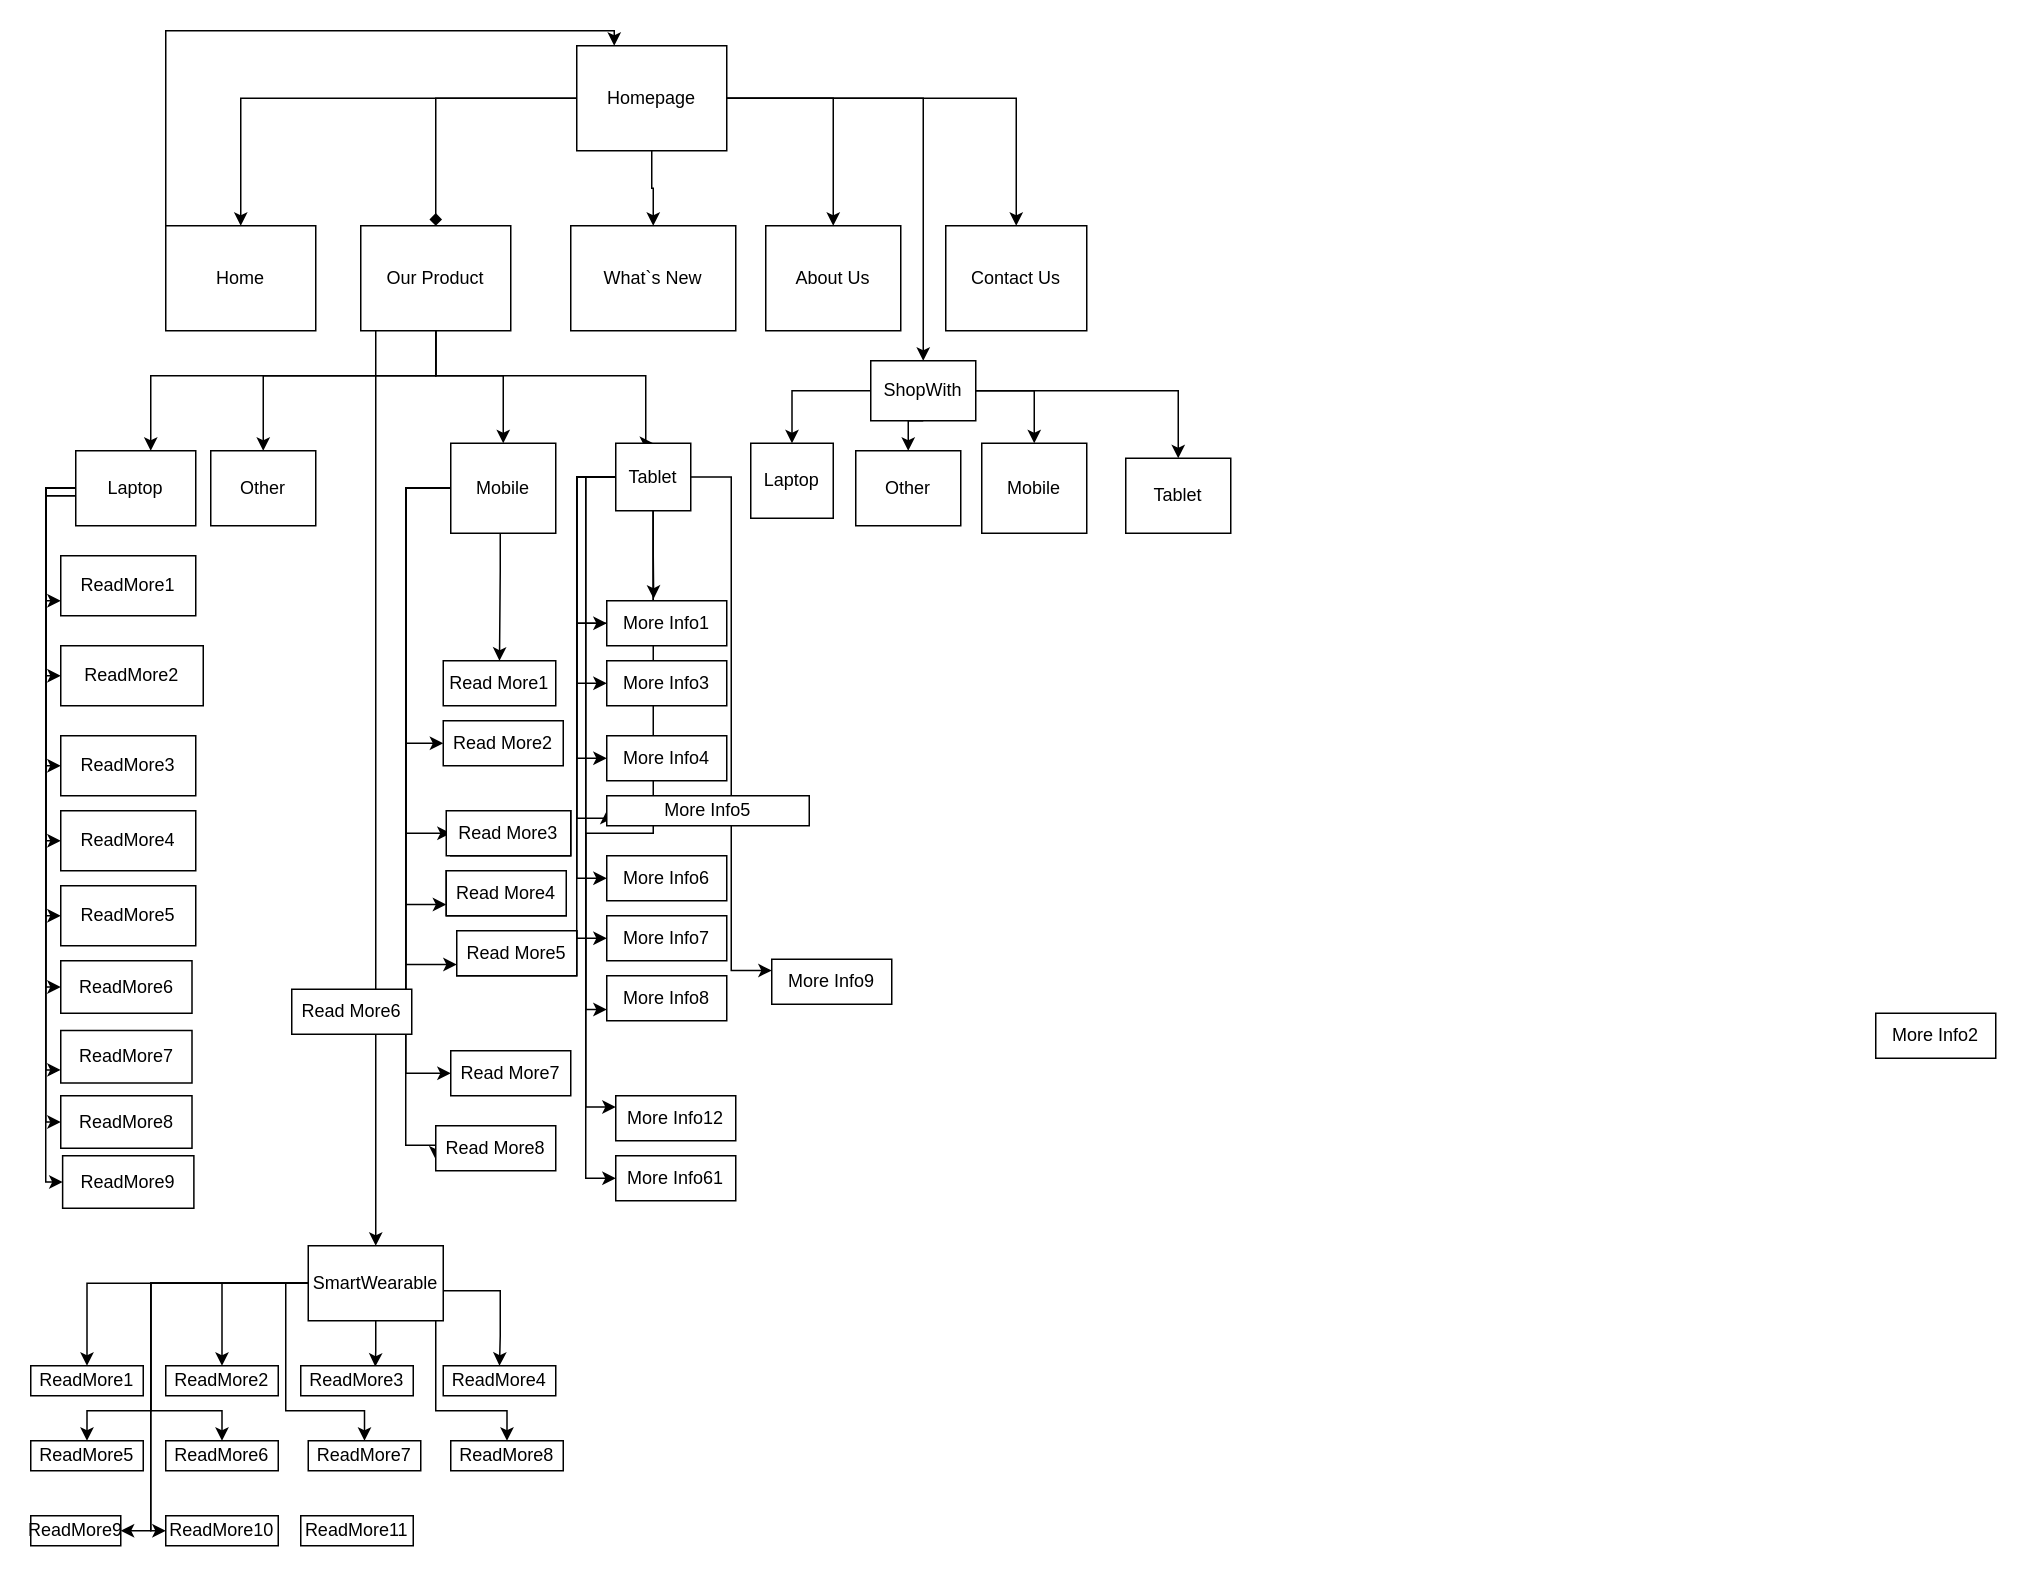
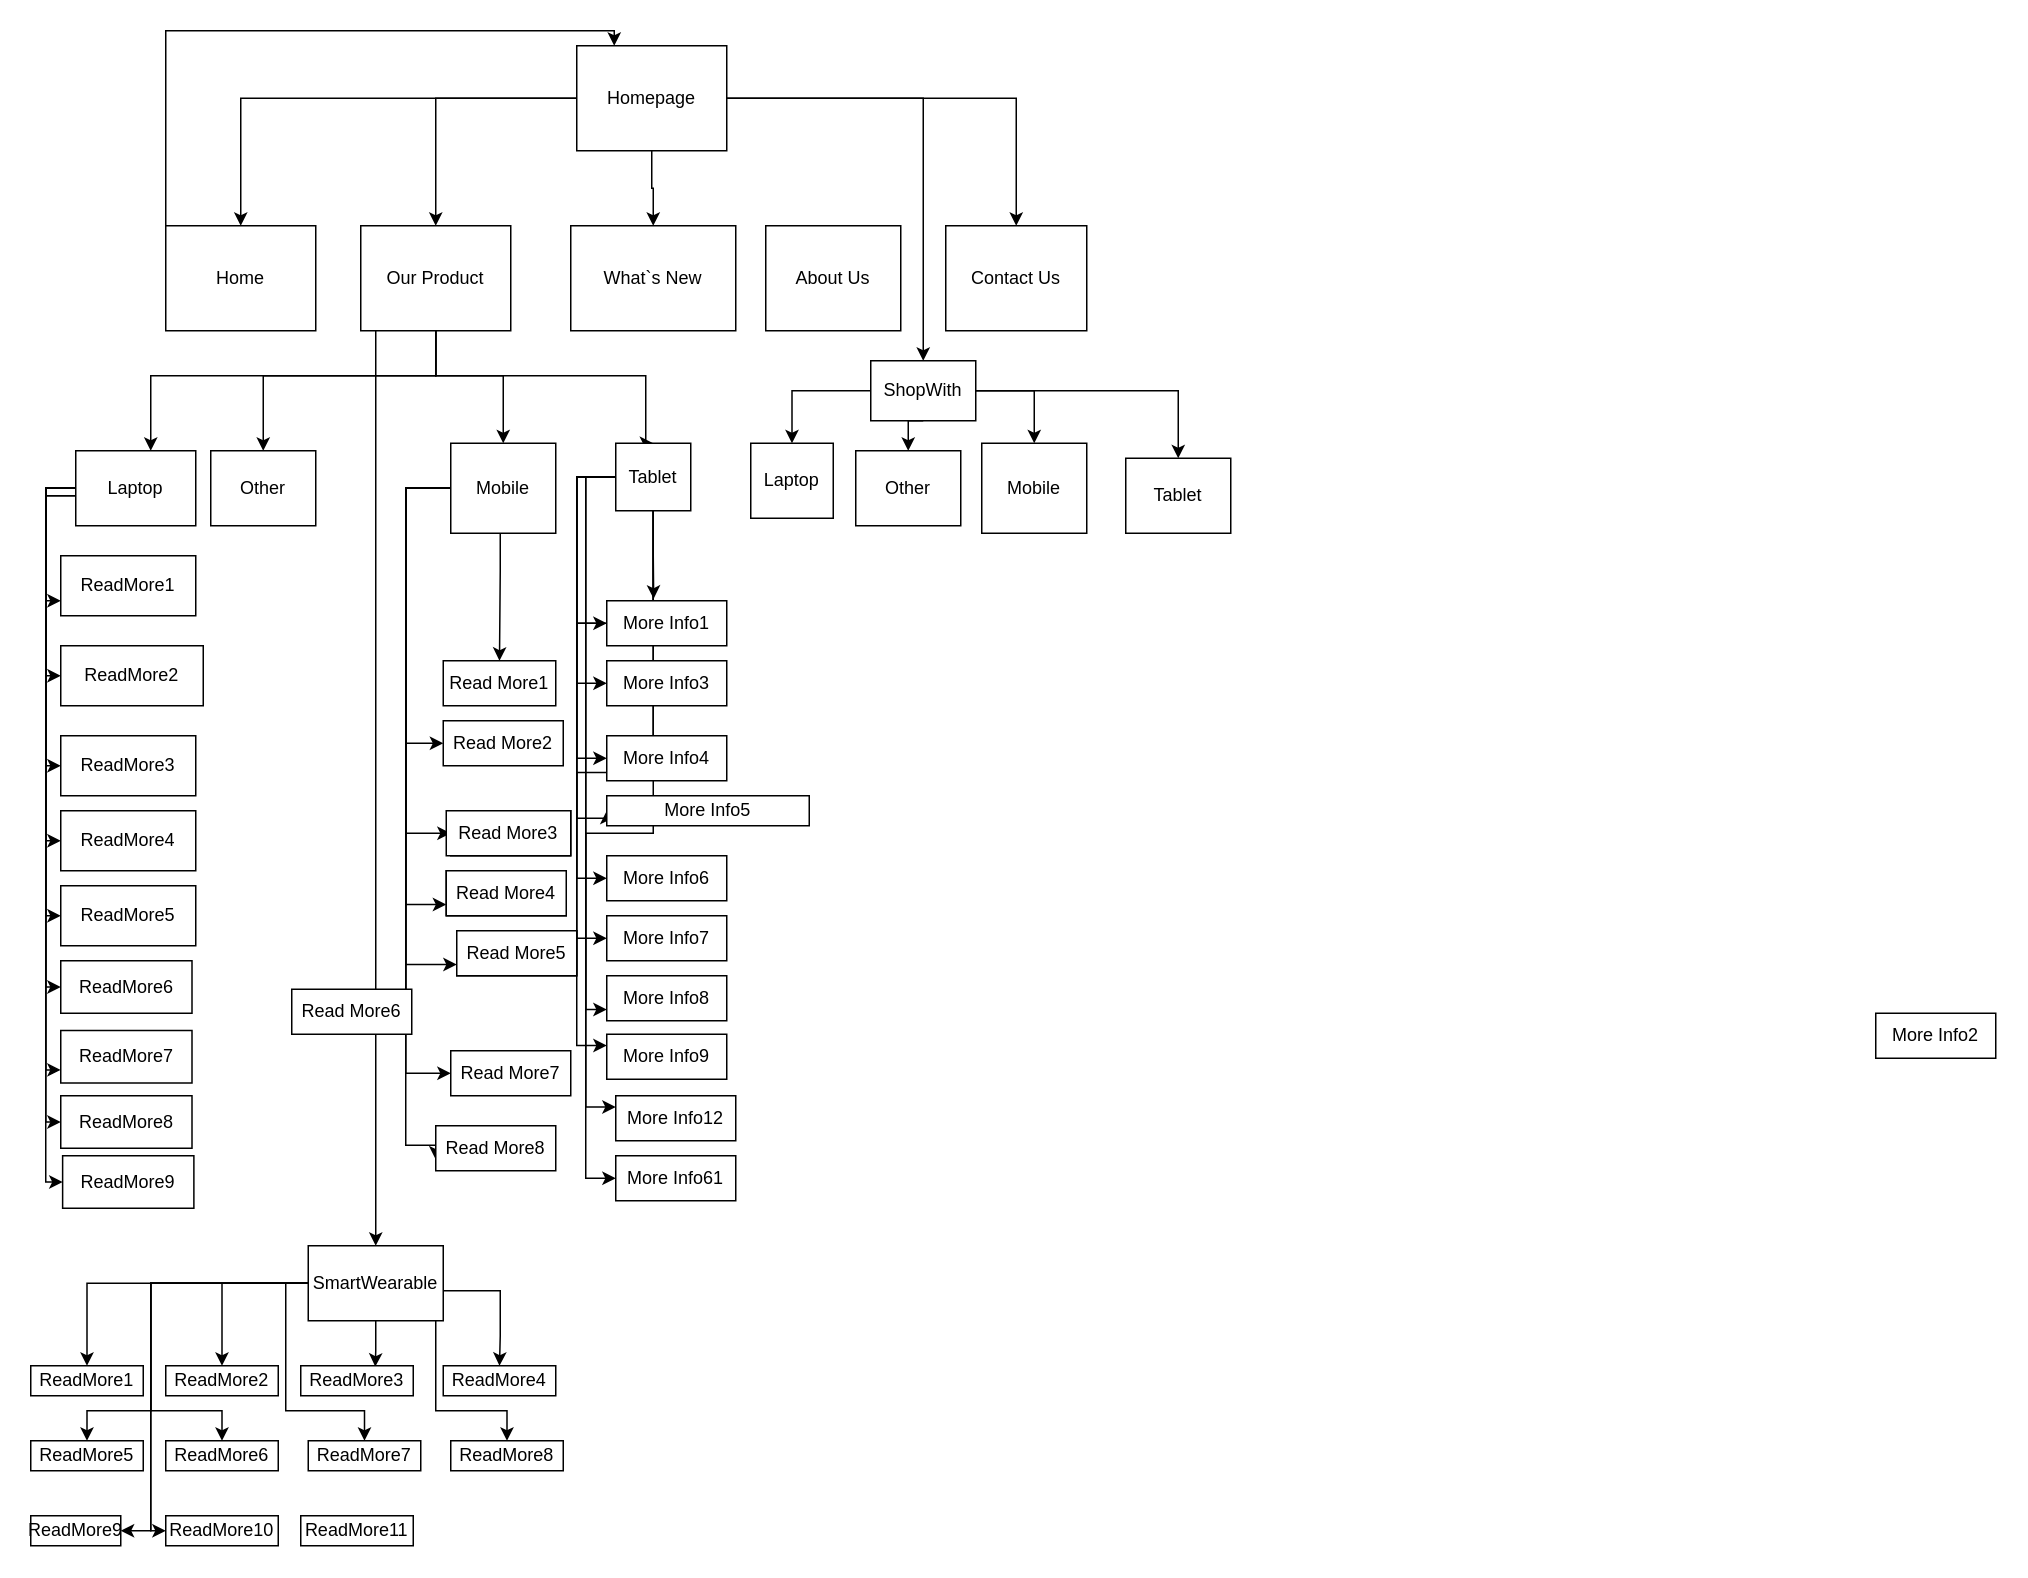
edge "Homepage" -> "About Us": removed
edge "Homepage" -> "Our Product": arrowhead diamond -> classic
node "More Info9": moved (832, 982) -> (667, 1057)
